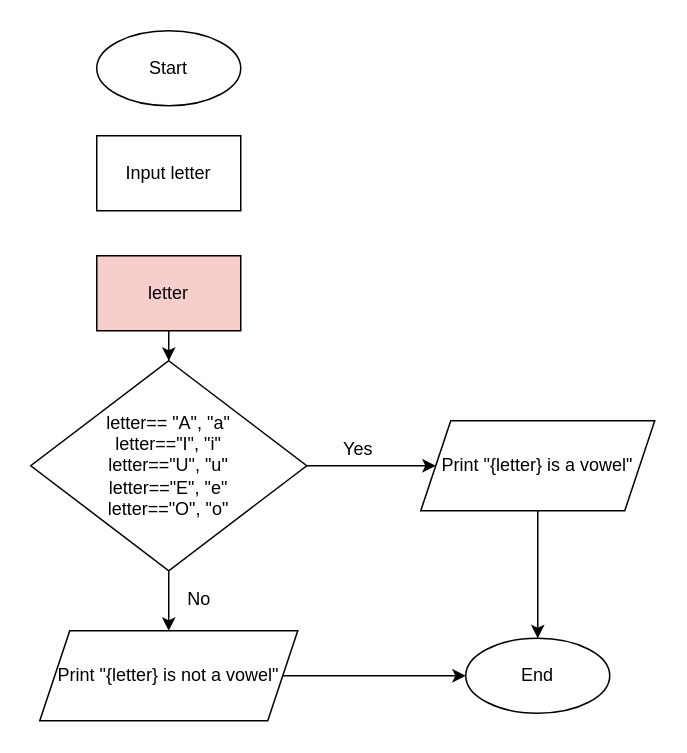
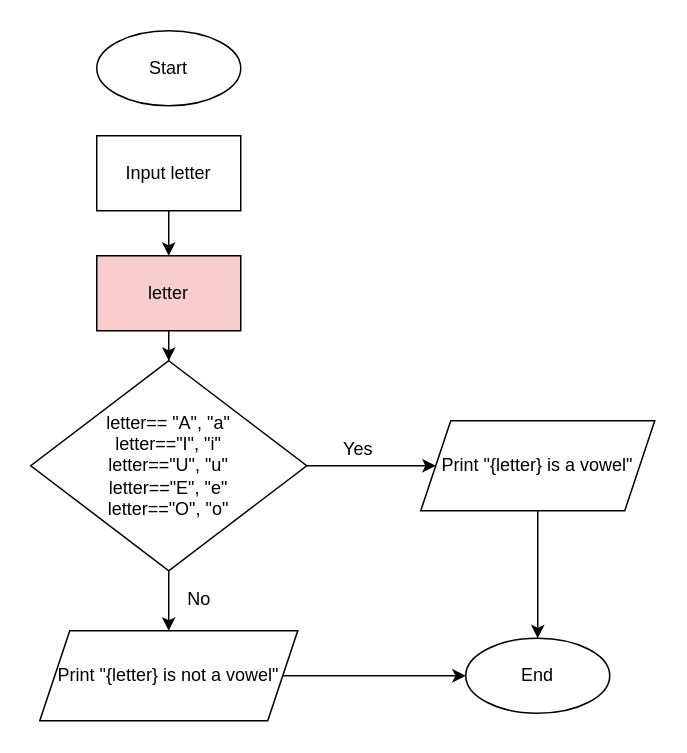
edge "Input letter" -> "letter": added
